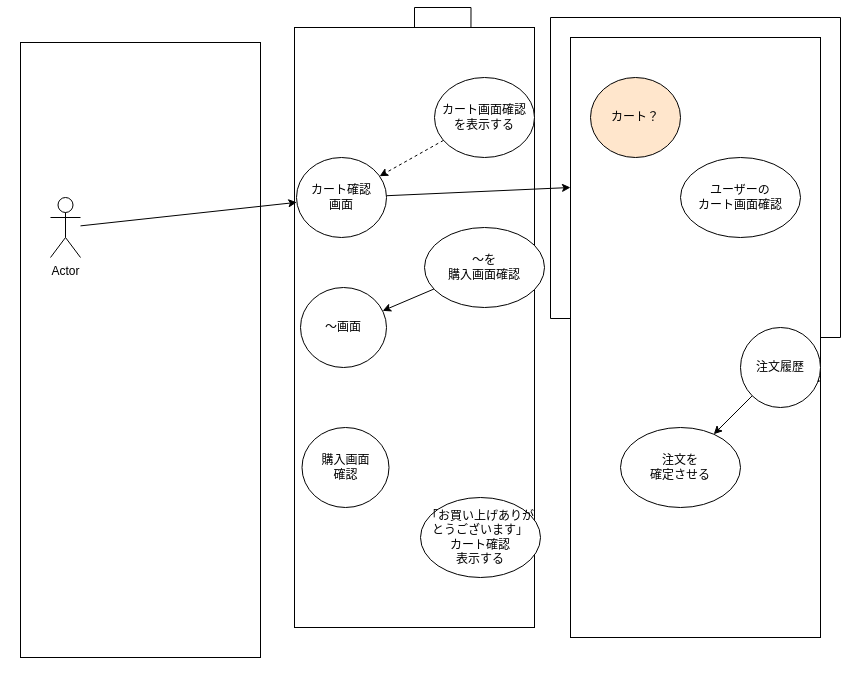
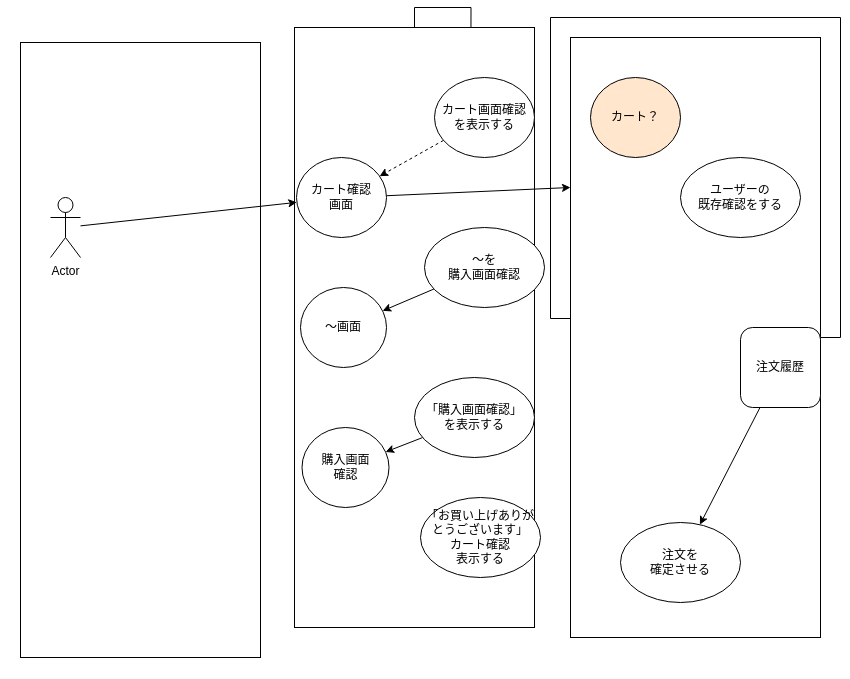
node "ユーザーの カート画面確認": label "ユーザーの カート画面確認" -> "ユーザーの 既存確認をする"
node "注文履歴": shape ellipse -> rounded rectangle
node "「購入画面確認」 を表示する": added
edge "「購入画面確認」 を表示する" -> "購入画面 確認": added
node "注文を 確定させる": moved (681, 468) -> (681, 563)
